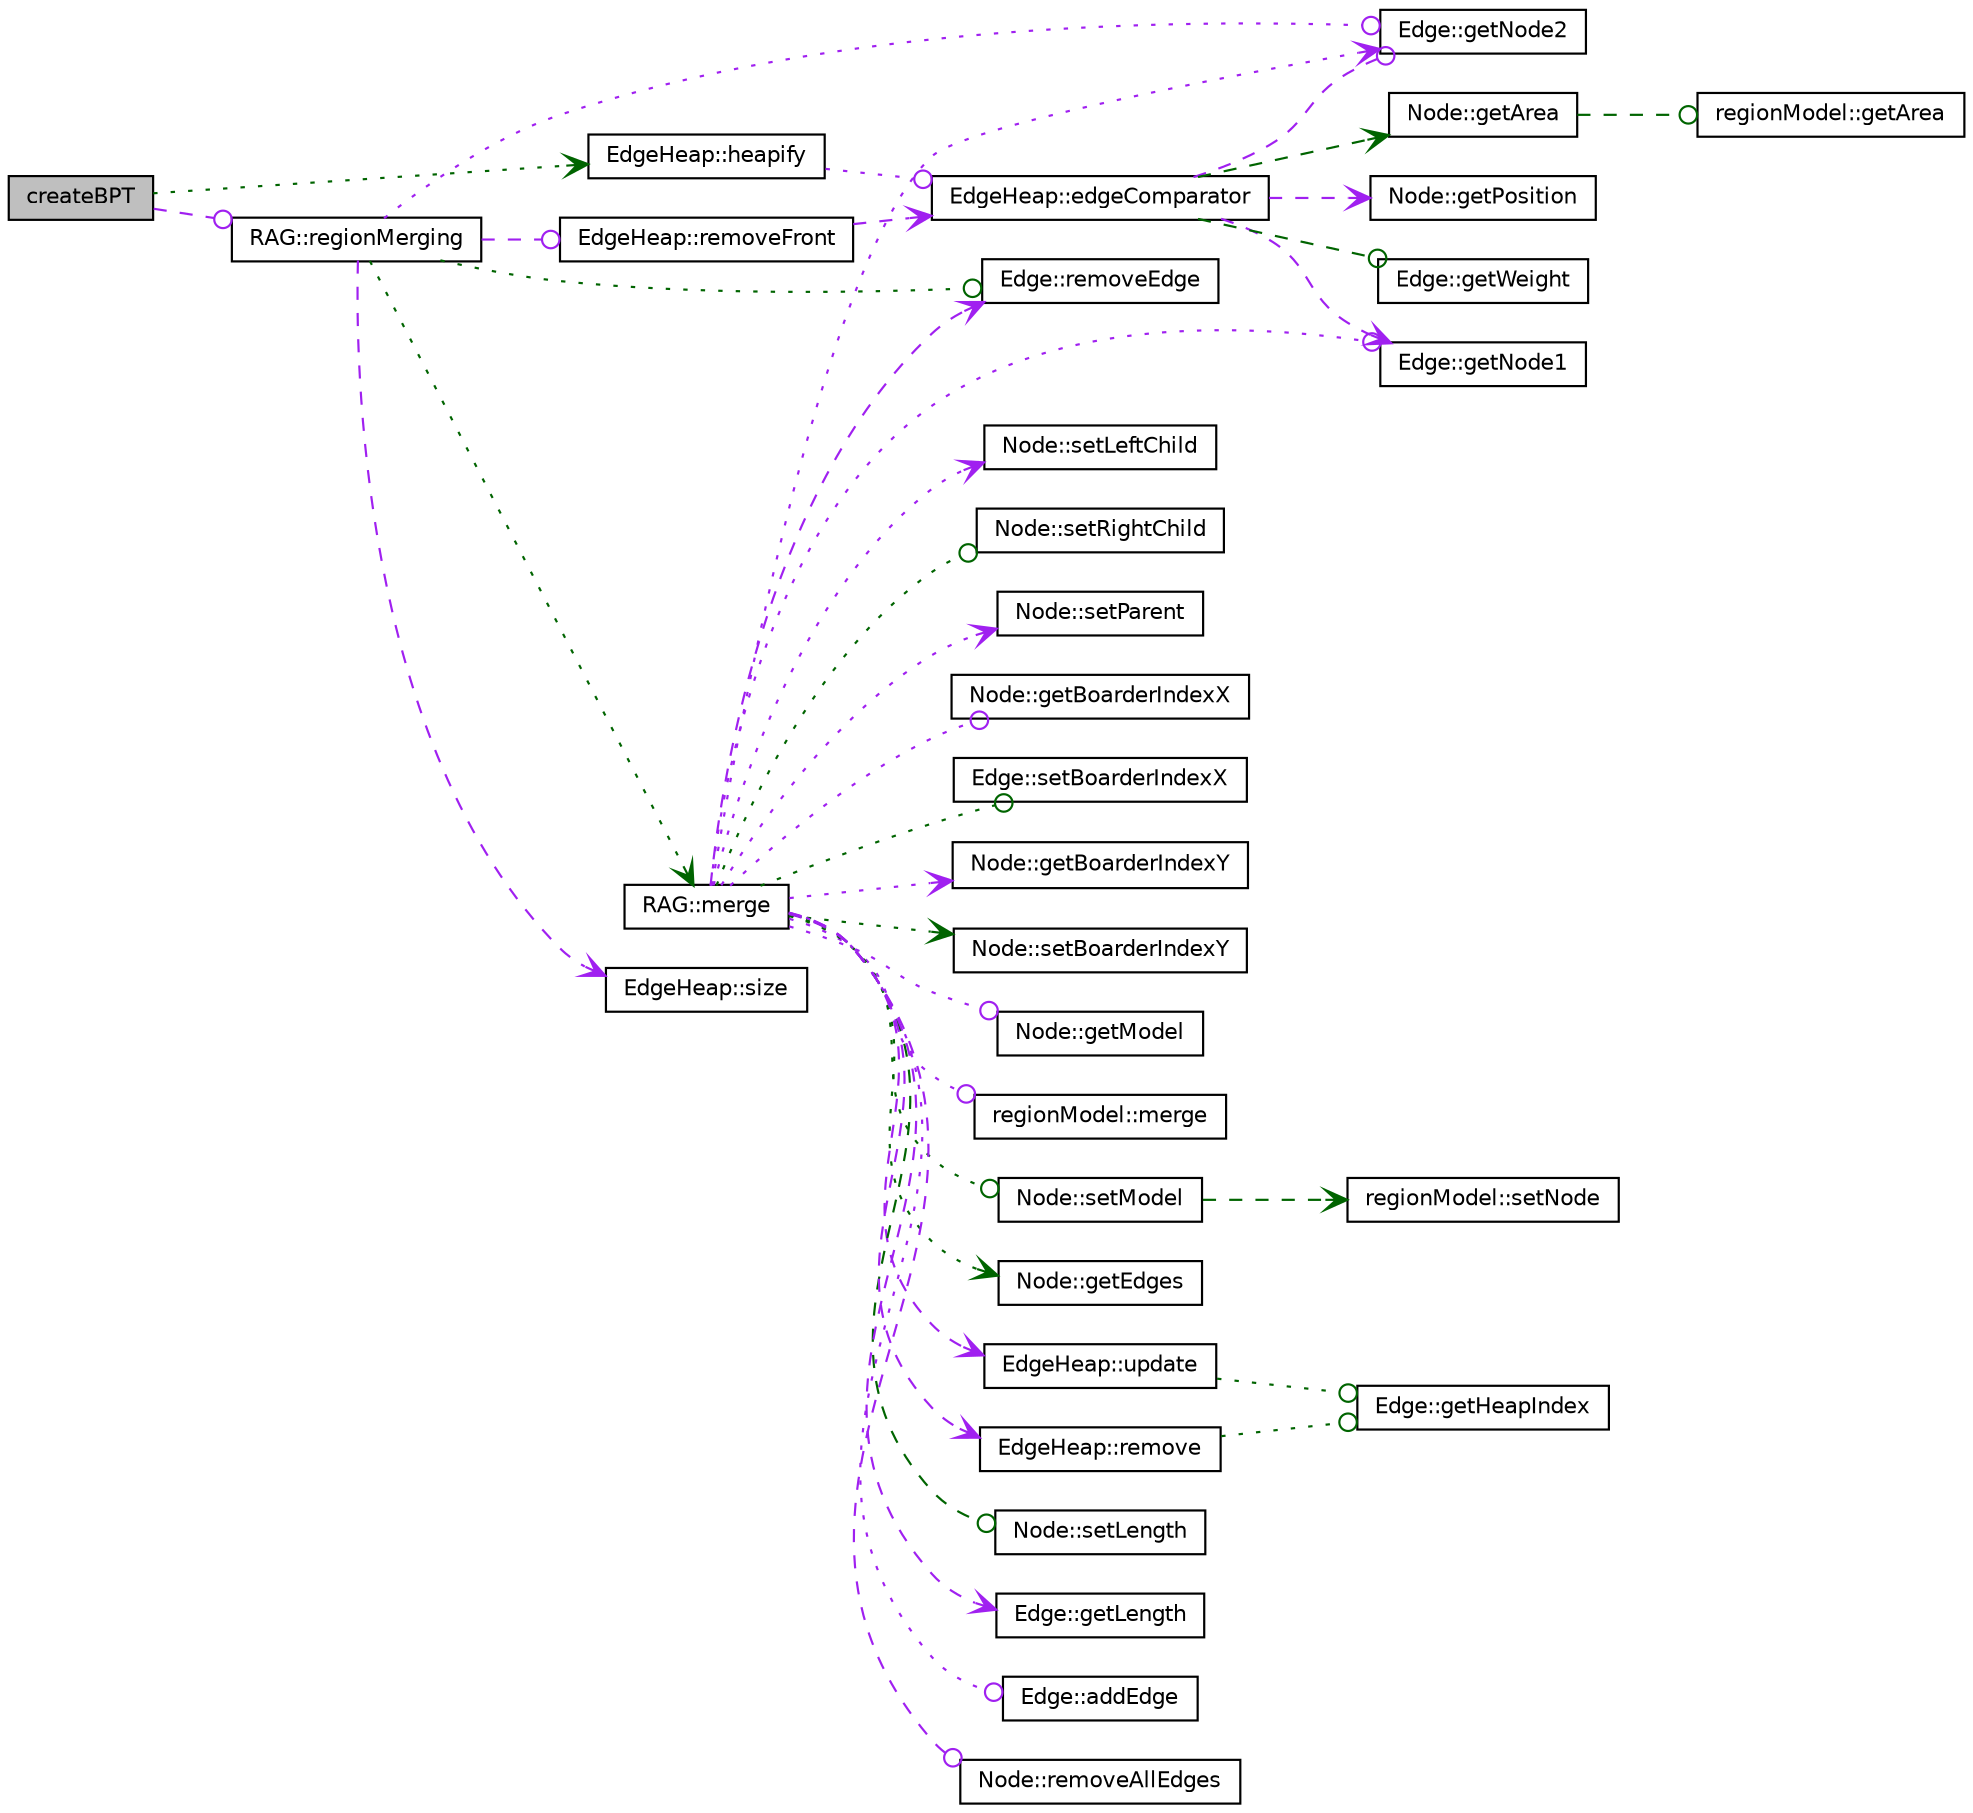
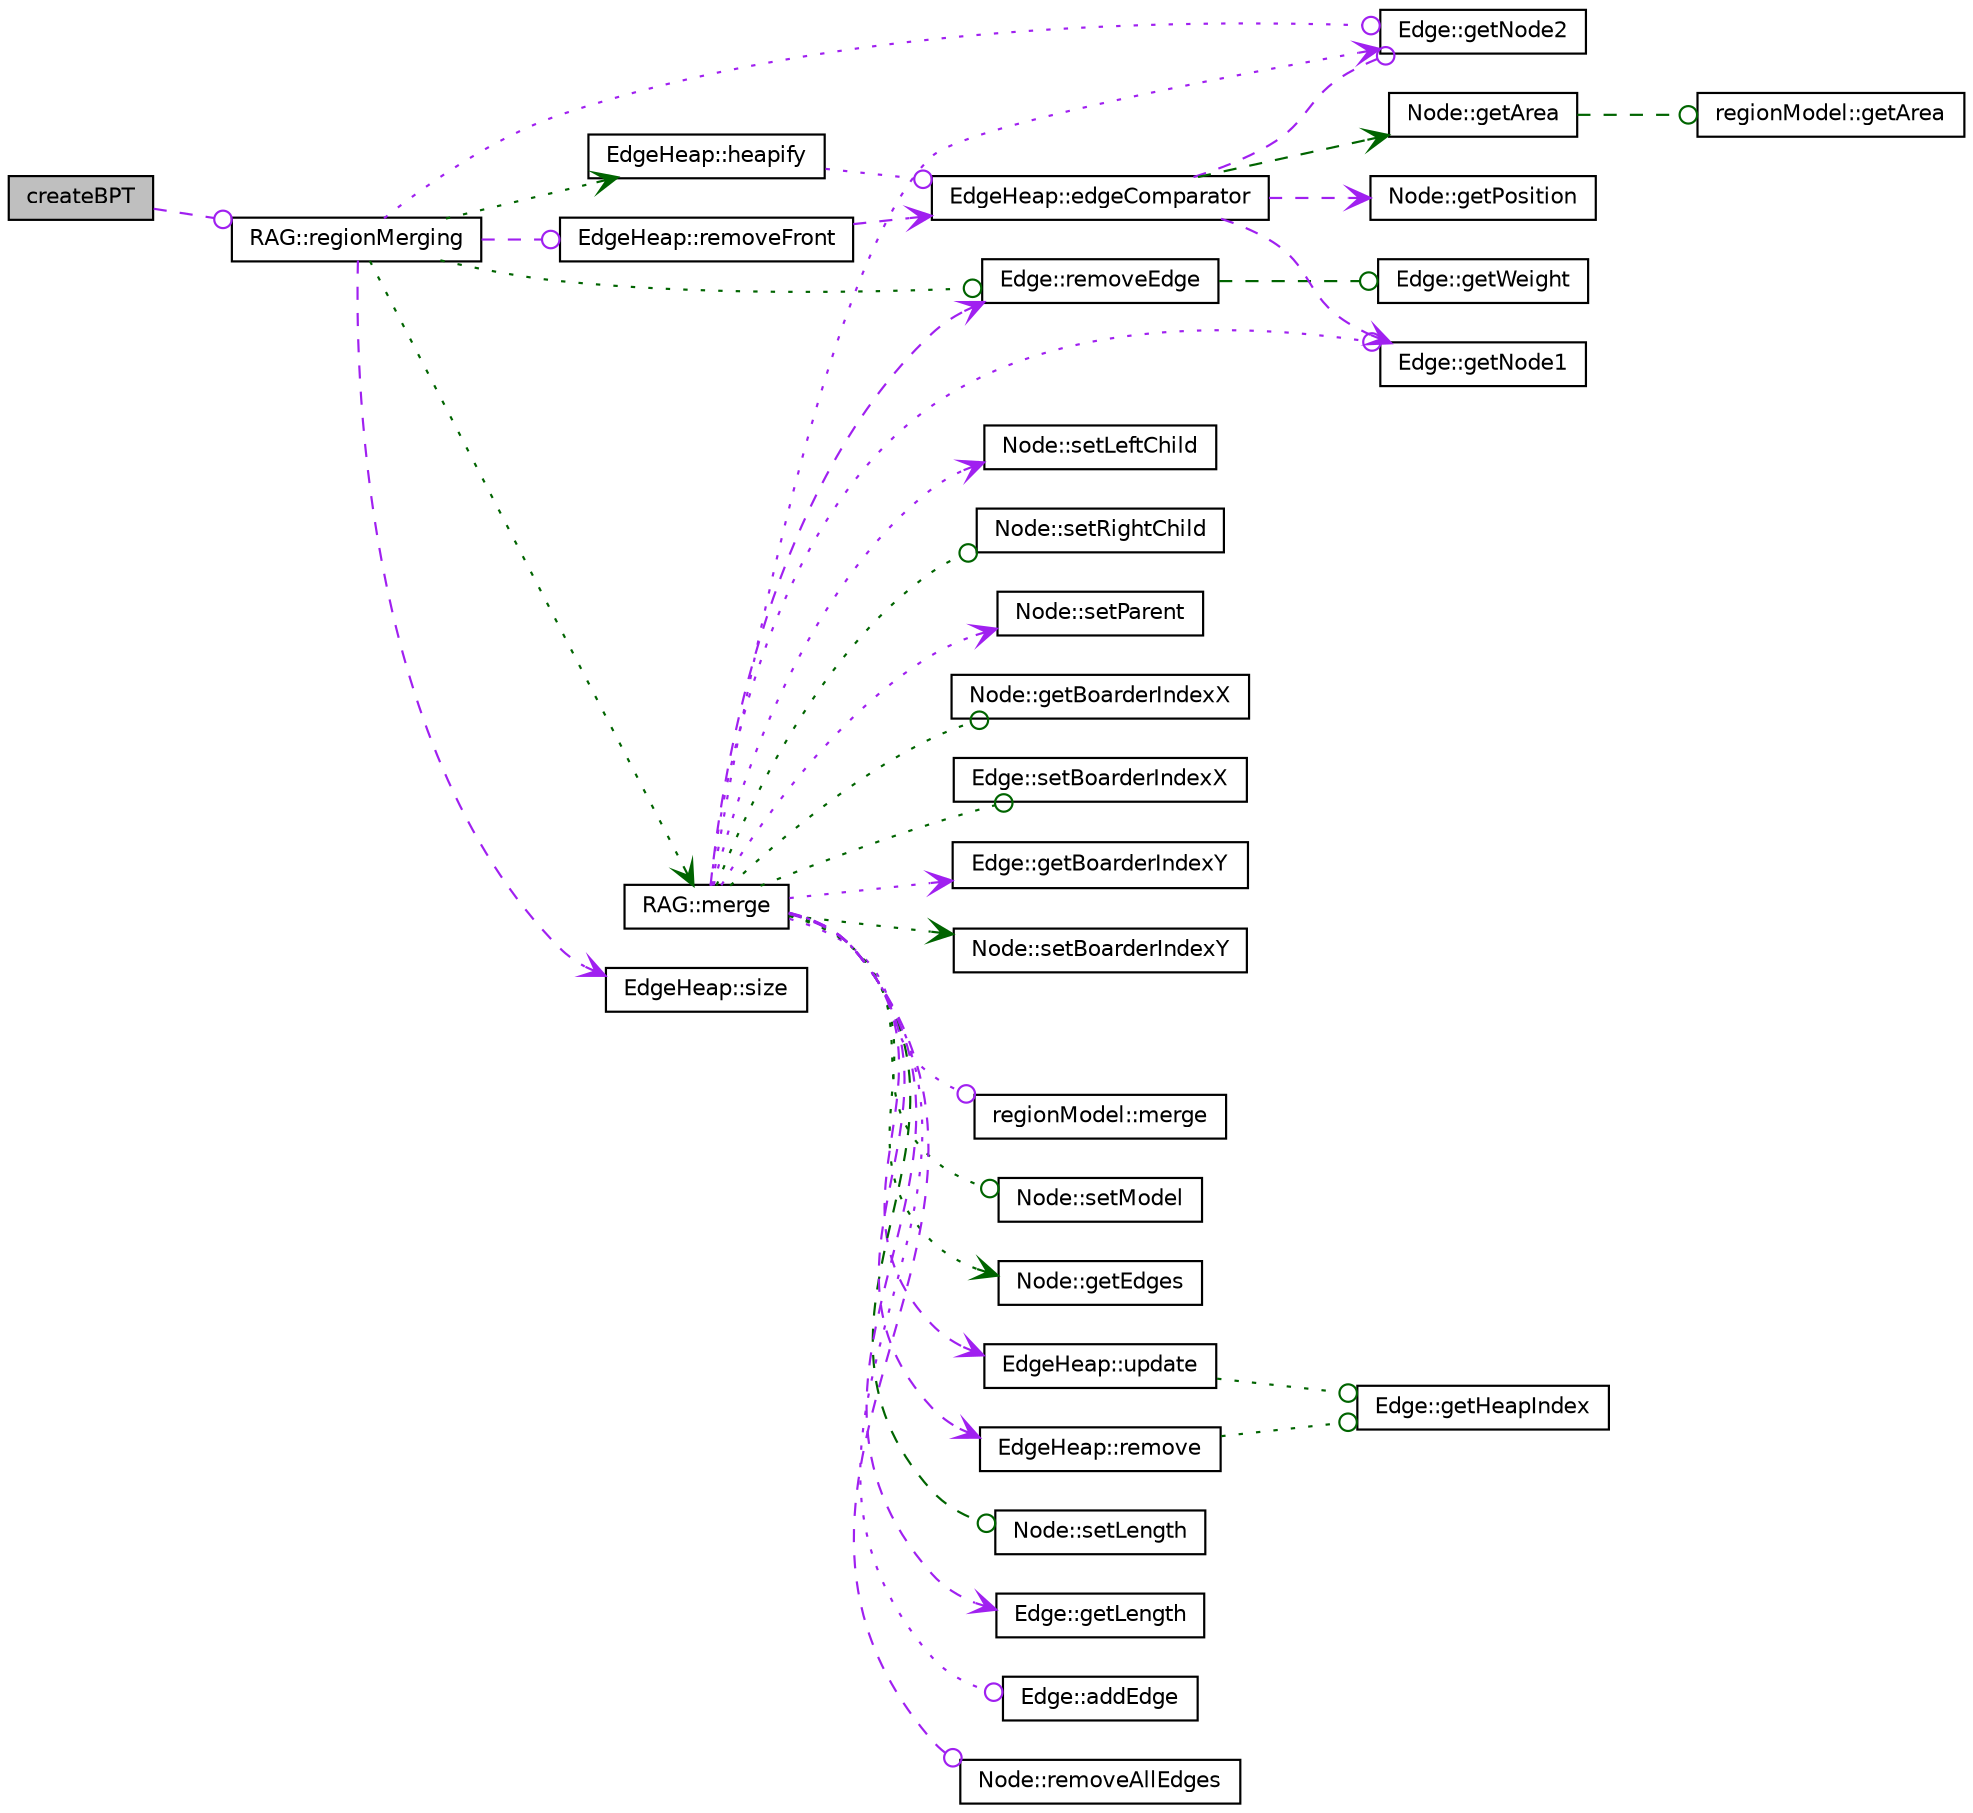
edge "createBPT" -> "EdgeHeap::heapify": now "RAG::regionMerging" -> "EdgeHeap::heapify"
edge "EdgeHeap::edgeComparator" -> "Edge::getWeight": now "Edge::removeEdge" -> "Edge::getWeight"
edge "RAG::merge" -> "Node::getBoarderIndexX": color purple -> darkgreen
node "Node::getBoarderIndexY": label "Node::getBoarderIndexY" -> "Edge::getBoarderIndexY"
node "Node::getModel": removed
node "regionModel::setNode": removed
